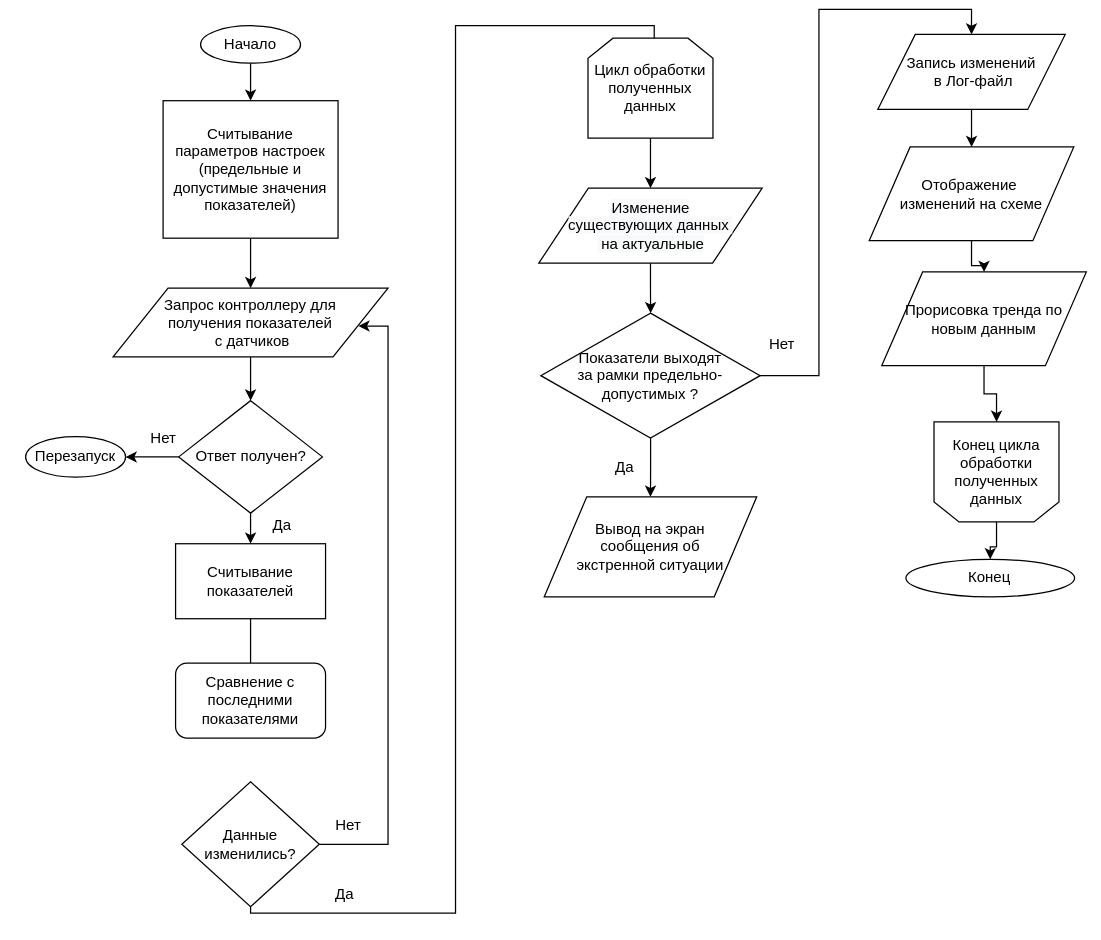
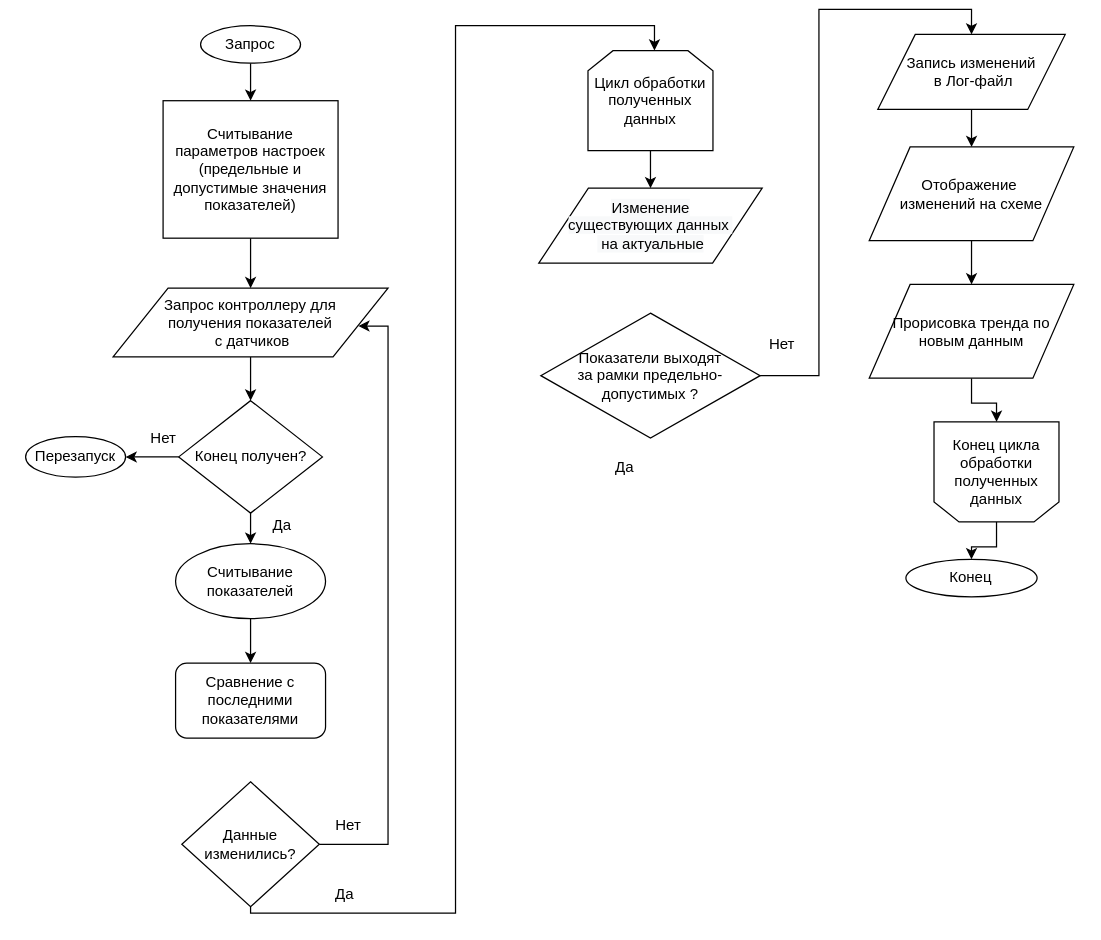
node "Начало": label "Начало" -> "Запрос"
node "Цикл обработки полученных данных": moved (651, 88) -> (651, 101)
edge "Изменение существующих данных на актуальные" -> "Показатели выходят за рамки предельно-допустимых ?": removed
node "Прорисовка тренда по новым данным": moved (984, 319) -> (972, 331)
node "Ответ получен?": label "Ответ получен?" -> "Конец получен?"
edge "Показатели выходят за рамки предельно-допустимых ?" -> "Вывод на экран сообщения об экстренной ситуации": removed
node "Вывод на экран сообщения об экстренной ситуации": removed
node "Конец": size 169x38 -> 131x38
node "Считывание показателей": shape rectangle -> ellipse
edge "Считывание показателей" -- "Сравнение с последними показателями": arrowhead none -> classic
